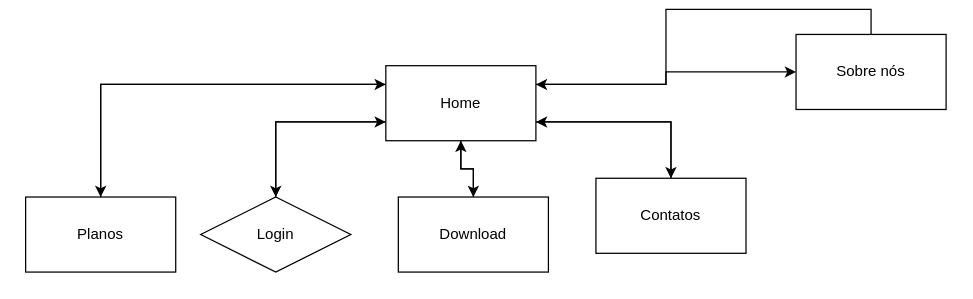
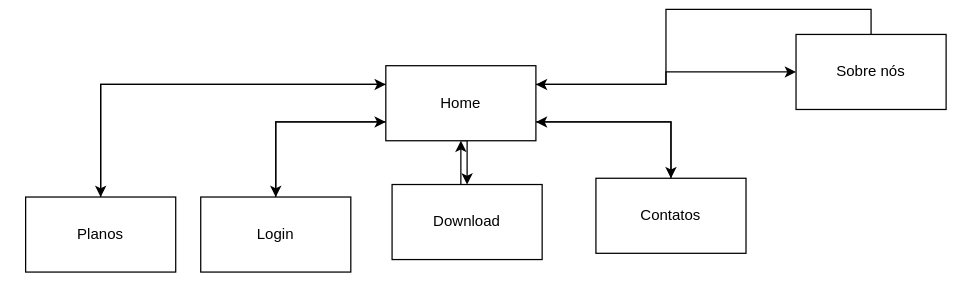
node "Login": shape diamond -> rectangle
node "Download": moved (473, 234) -> (467, 222)
